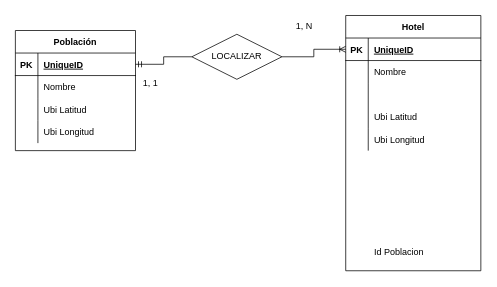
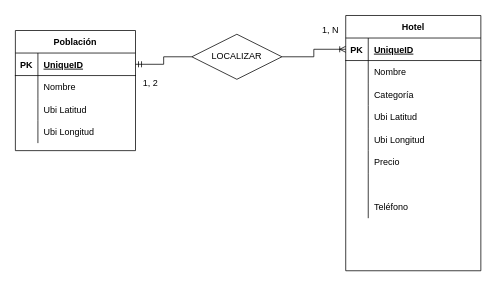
node "1, N": moved (304, 27) -> (330, 30)
node "1, 1": label "1, 1" -> "1, 2"
node "Categoría": added
node "Precio": added
node "Teléfono": added
node "Id Poblacion": removed
